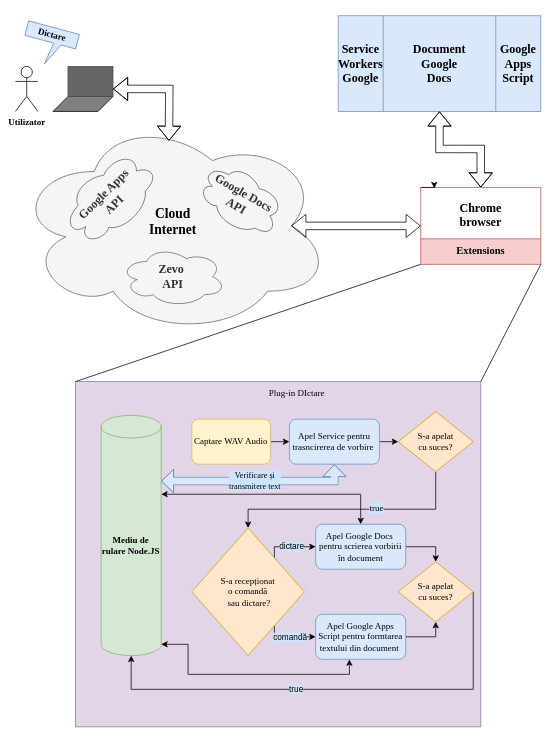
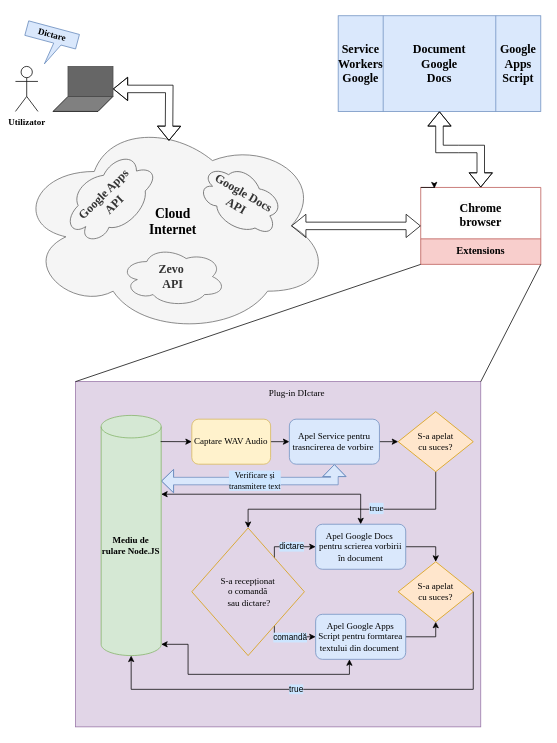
edge "Mediu de rulare Node.JS" -> "Captare WAV Audio": added
node "S-a recepționat o comandă sau dictare?": fillcolor #ffe6cc -> #e1d5e7
